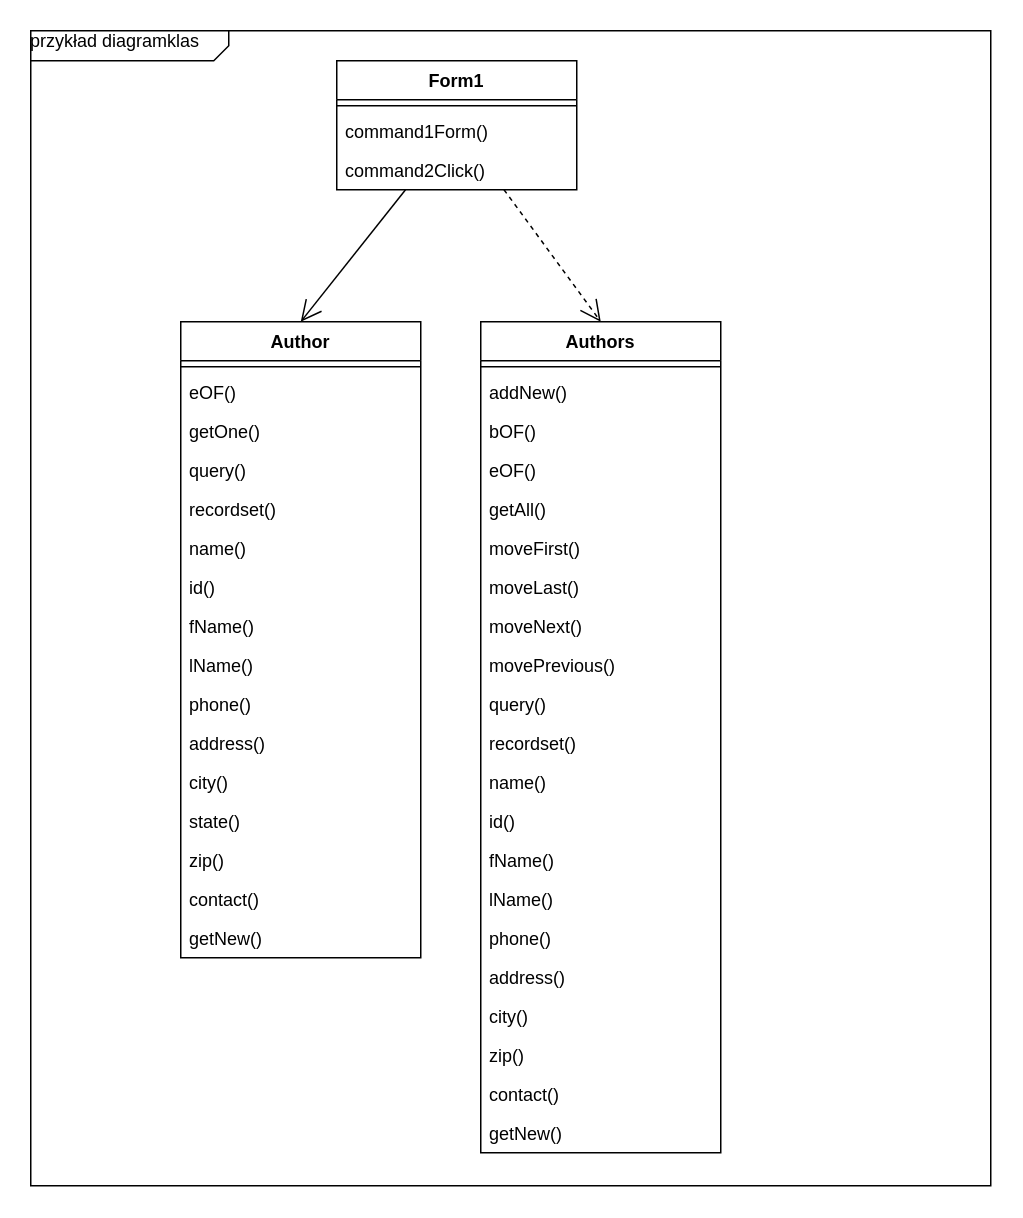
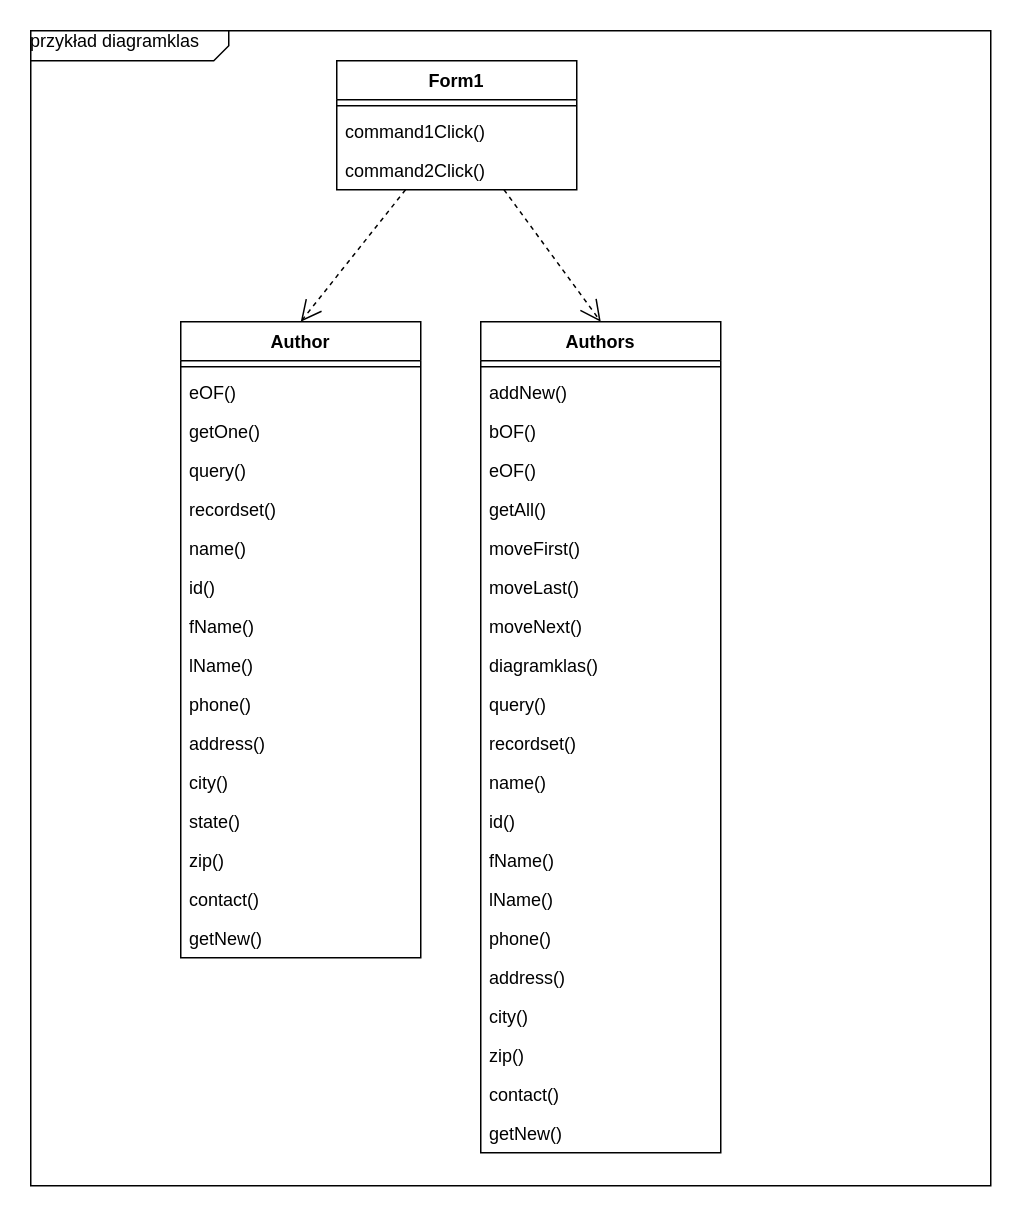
node "command1Form()": label "command1Form()" -> "command1Click()"
edge "Form1" -> "Author": style solid -> dashed
node "movePrevious()": label "movePrevious()" -> "diagramklas()"
